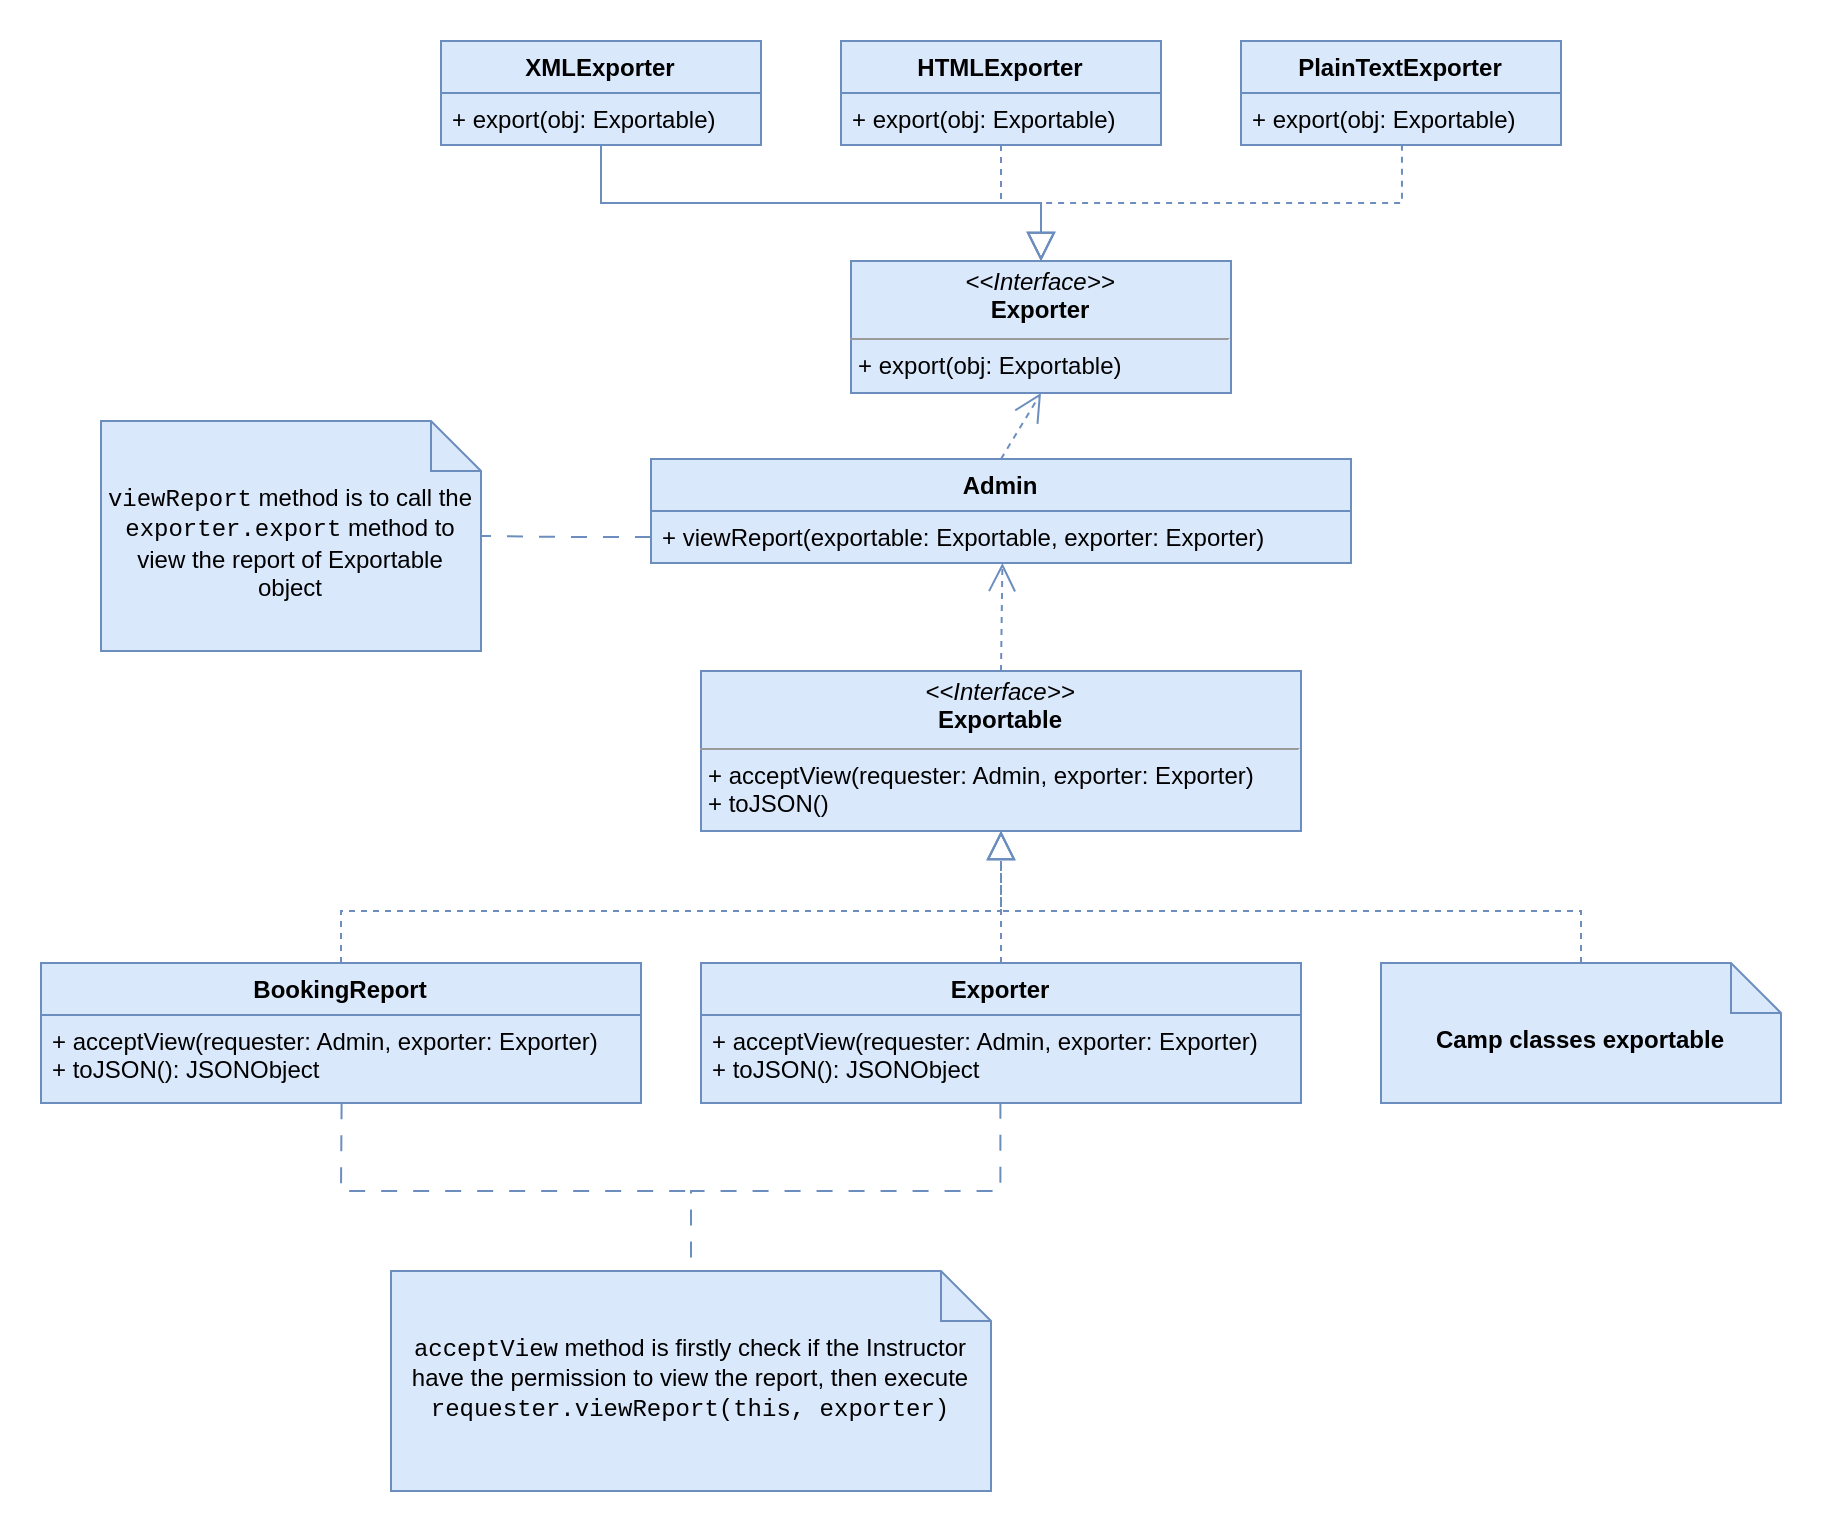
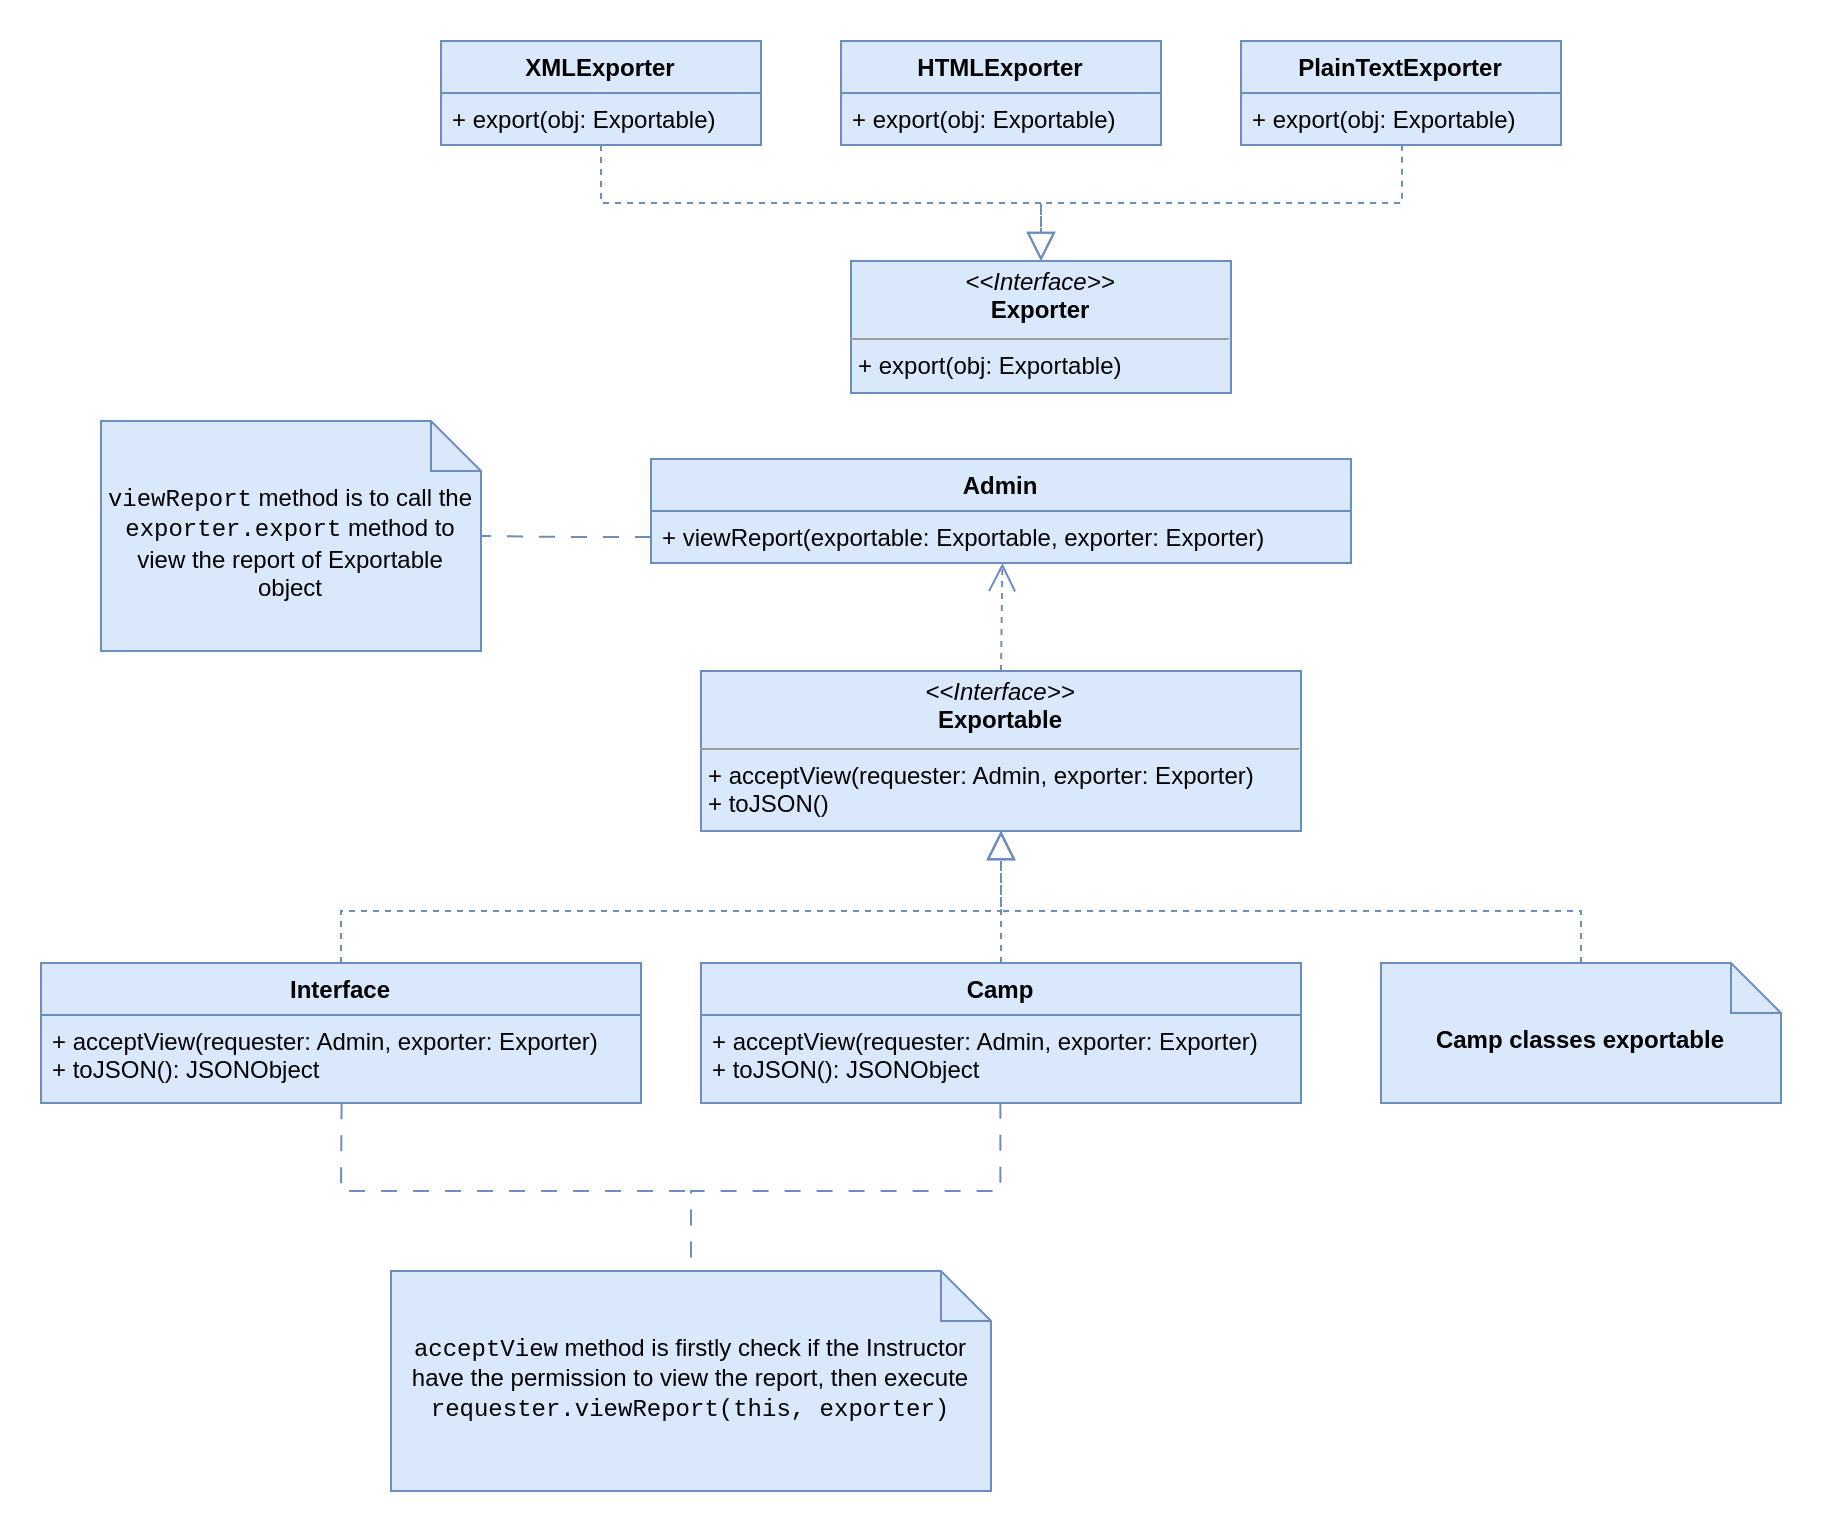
edge "HTMLExporter" -> "<<Interface>> Exporter + export(obj: Exportable)": removed
edge "XMLExporter" -> "<<Interface>> Exporter + export(obj: Exportable)": style solid -> dashed
edge "Admin" -> "<<Interface>> Exporter + export(obj: Exportable)": removed
node "BookingReport": label "BookingReport" -> "Interface"
node "Exporter": label "Exporter" -> "Camp"
